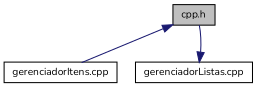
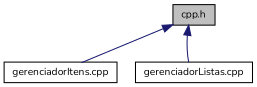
edge "cpp.h" -> "gerenciadorListas.cpp": reversed
